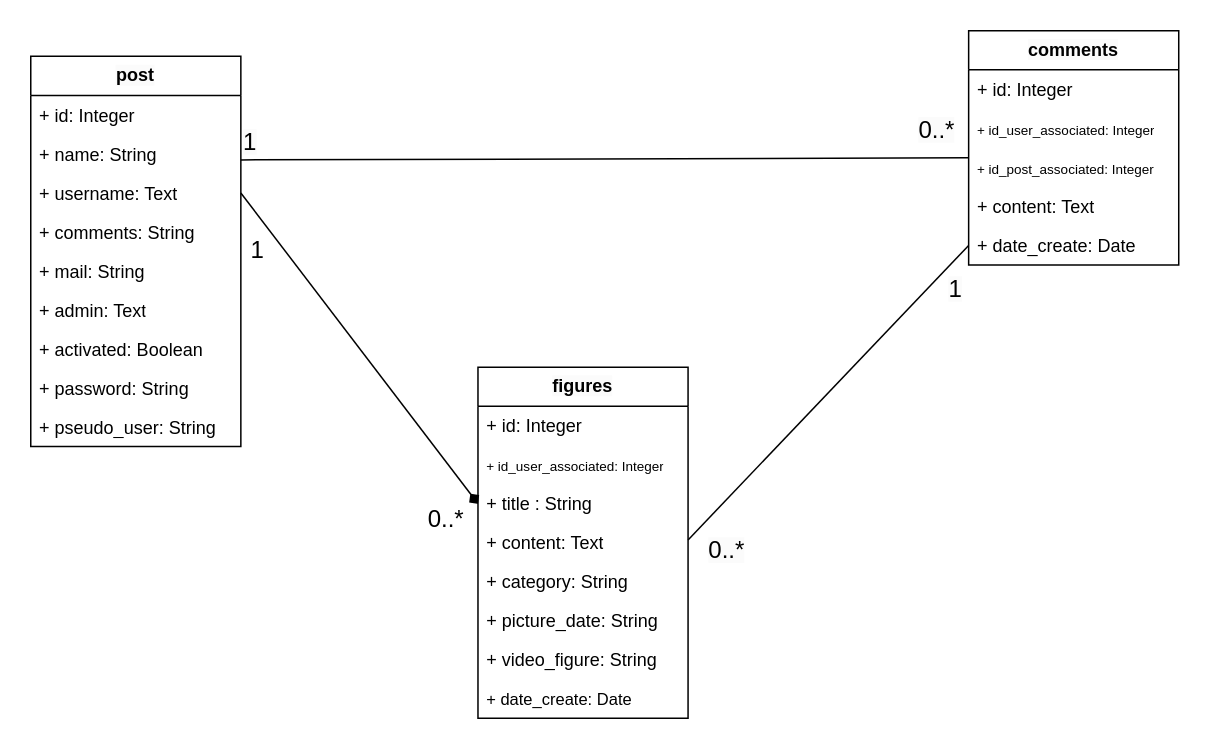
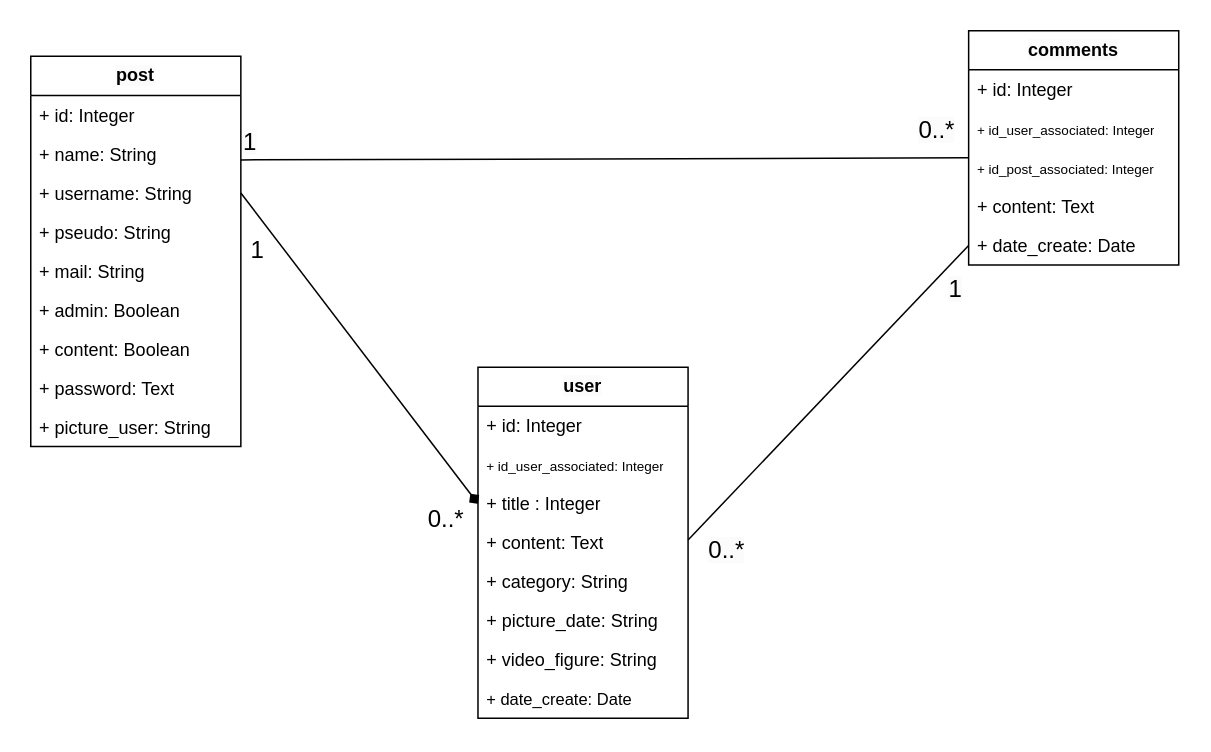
node "+ username: Text": label "+ username: Text" -> "+ username: String"
node "+ comments: String": label "+ comments: String" -> "+ pseudo: String"
node "+ admin: Text": label "+ admin: Text" -> "+ admin: Boolean"
node "+ activated: Boolean": label "+ activated: Boolean" -> "+ content: Boolean"
node "figures": label "figures" -> "user"
node "+ password: String": label "+ password: String" -> "+ password: Text"
node "+ pseudo_user: String": label "+ pseudo_user: String" -> "+ picture_user: String"
node "+ title : String": label "+ title : String" -> "+ title : Integer"
